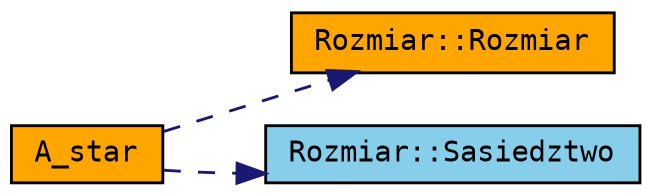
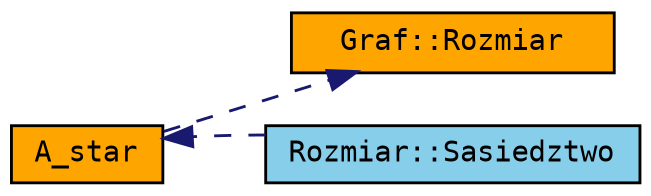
node "Rozmiar::Rozmiar": label "Rozmiar::Rozmiar" -> "Graf::Rozmiar"
edge "A_star" -> "Rozmiar::Sasiedztwo": reversed
